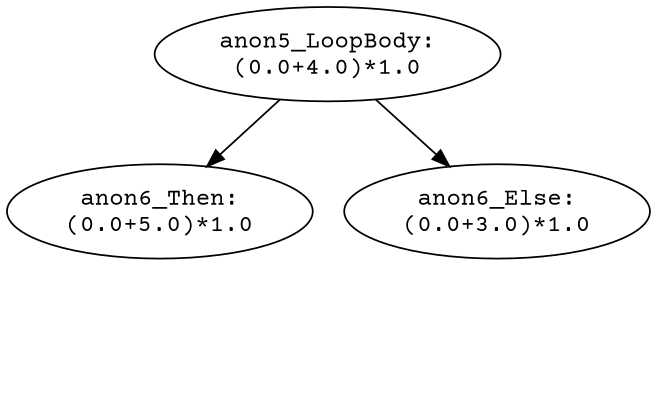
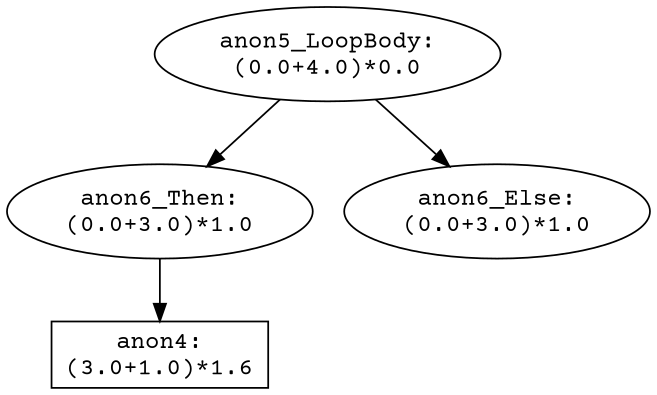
node "anon5_LoopBody: (0.0+4.0)*1.0": label "anon5_LoopBody: (0.0+4.0)*1.0" -> "anon5_LoopBody: (0.0+4.0)*0.0"
node "anon6_Then: (0.0+5.0)*1.0": label "anon6_Then: (0.0+5.0)*1.0" -> "anon6_Then: (0.0+3.0)*1.0"
node "anon4: (3.0+1.0)*1.6": added
